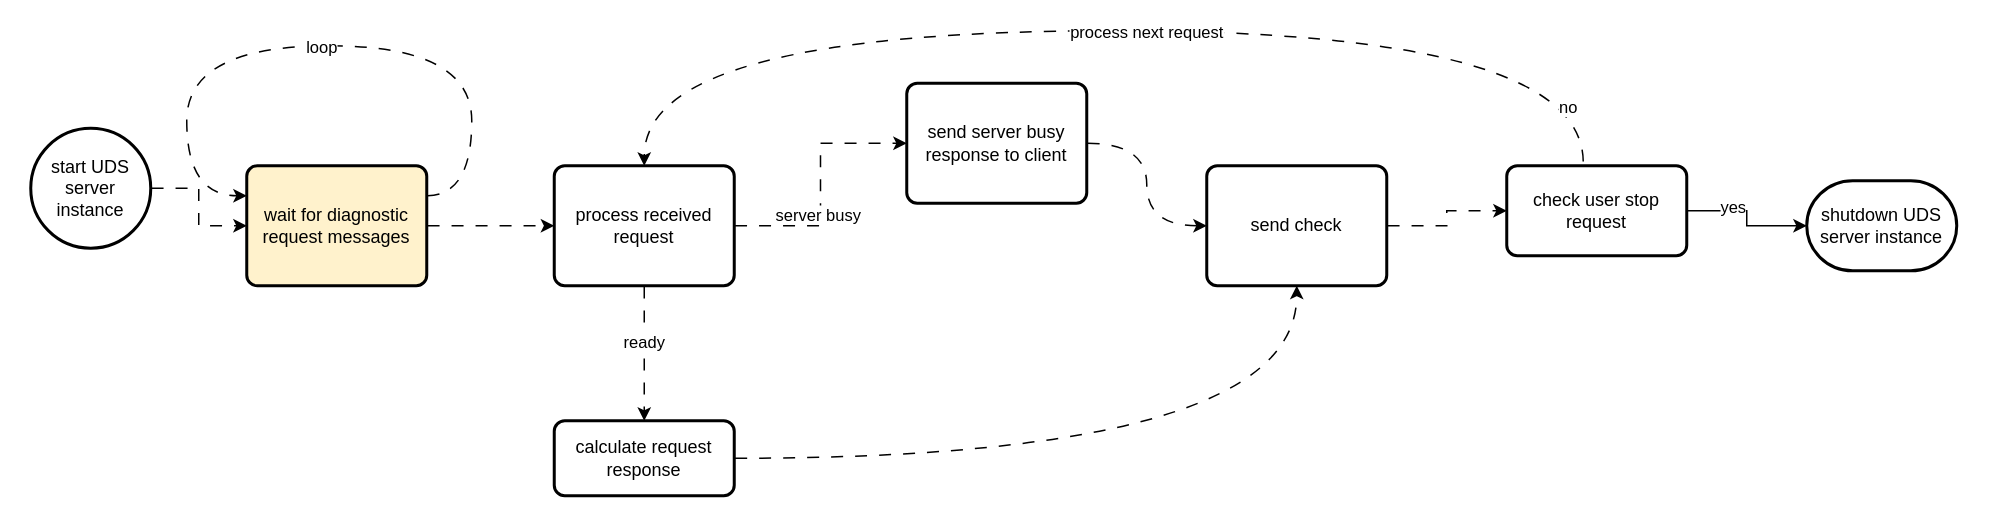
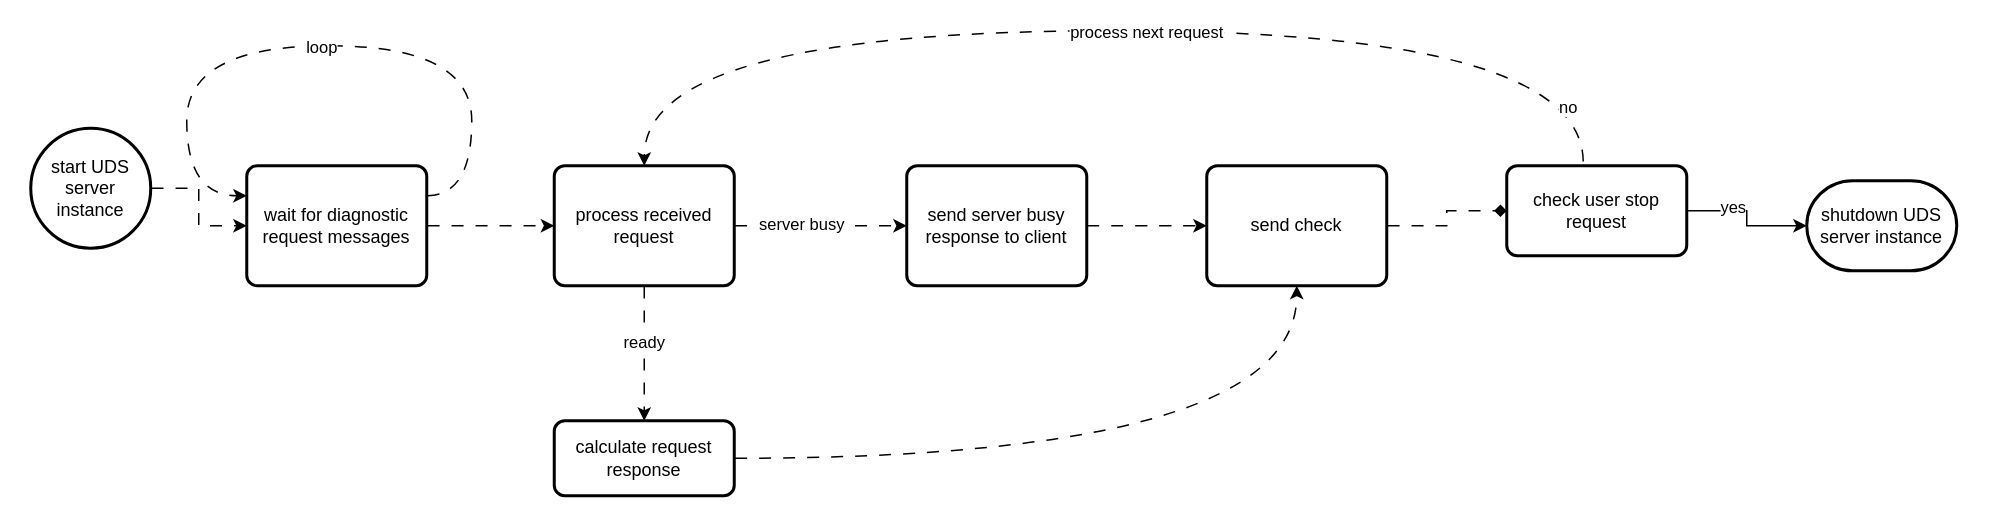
node "send server busy response to client": moved (997, 143) -> (997, 226)
edge "send check" -> "check user stop request": arrowhead classic -> diamond
node "wait for diagnostic request messages": fillcolor #fff2cc -> #ffffff
